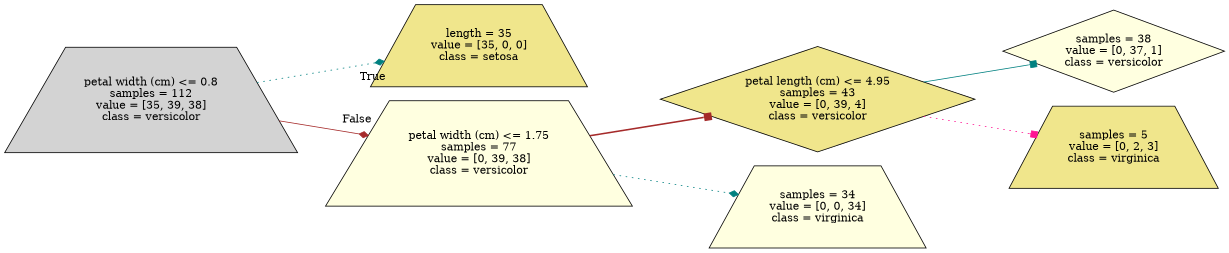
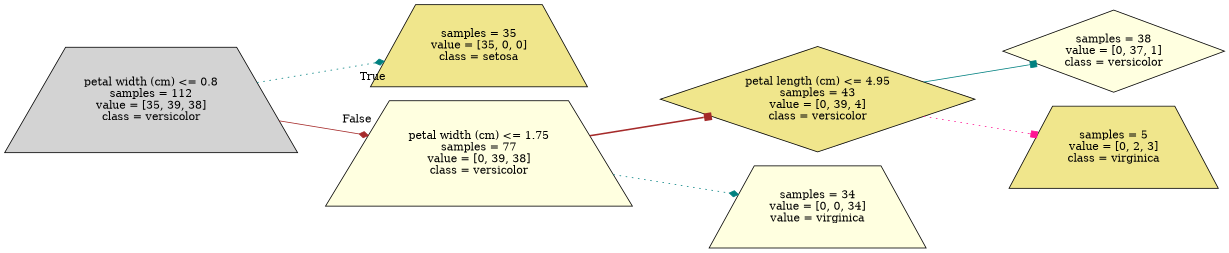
node "length = 35 value = [35, 0, 0] class = setosa": label "length = 35 value = [35, 0, 0] class = setosa" -> "samples = 35 value = [35, 0, 0] class = setosa"
node "samples = 34 value = [0, 0, 34] class = virginica": label "samples = 34 value = [0, 0, 34] class = virginica" -> "samples = 34 value = [0, 0, 34] value = virginica"
